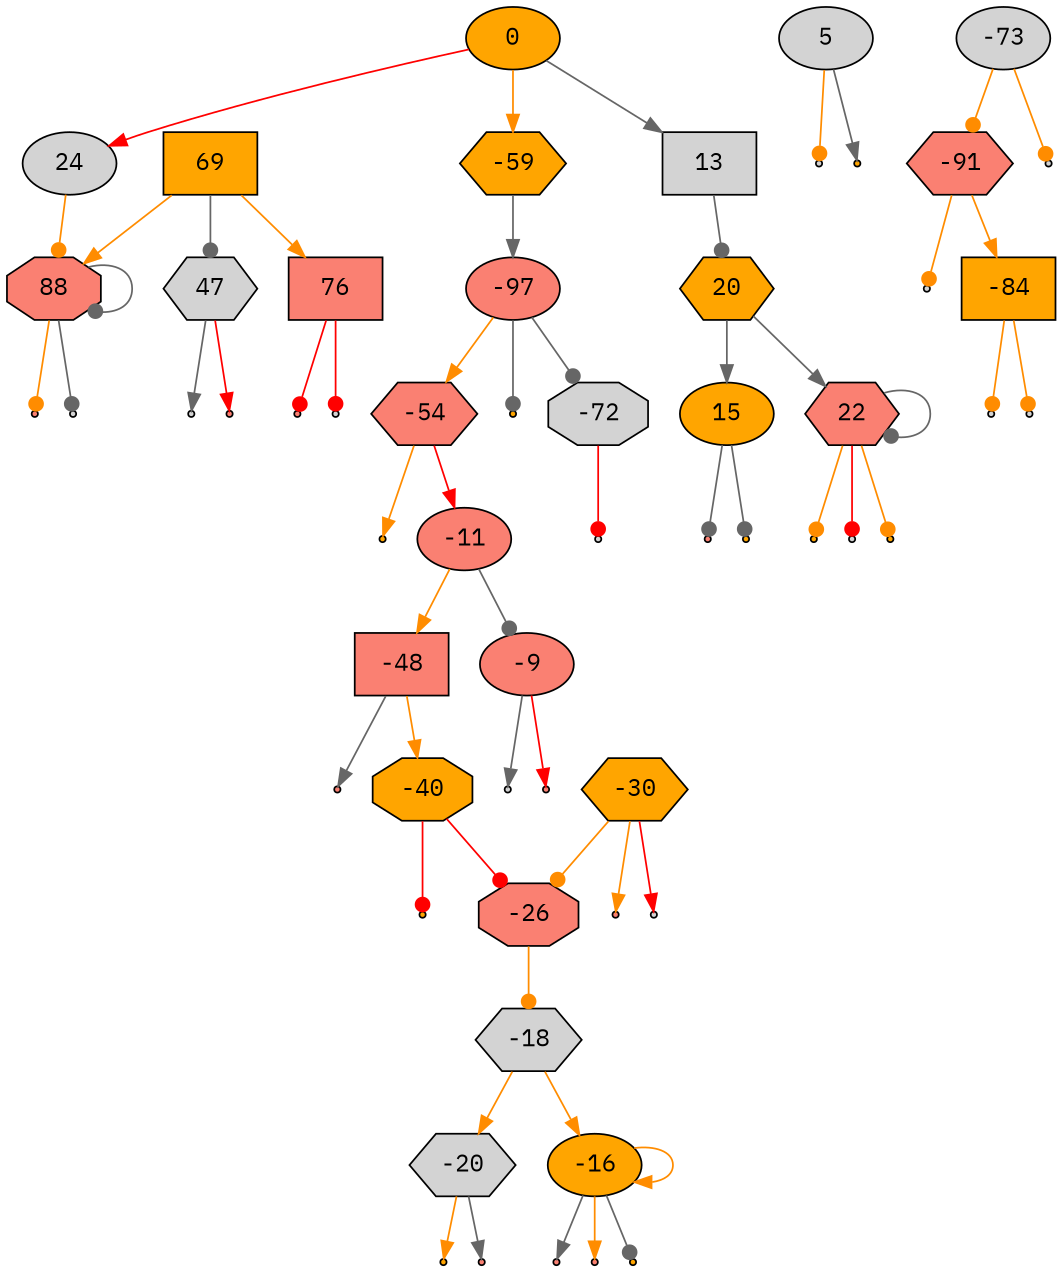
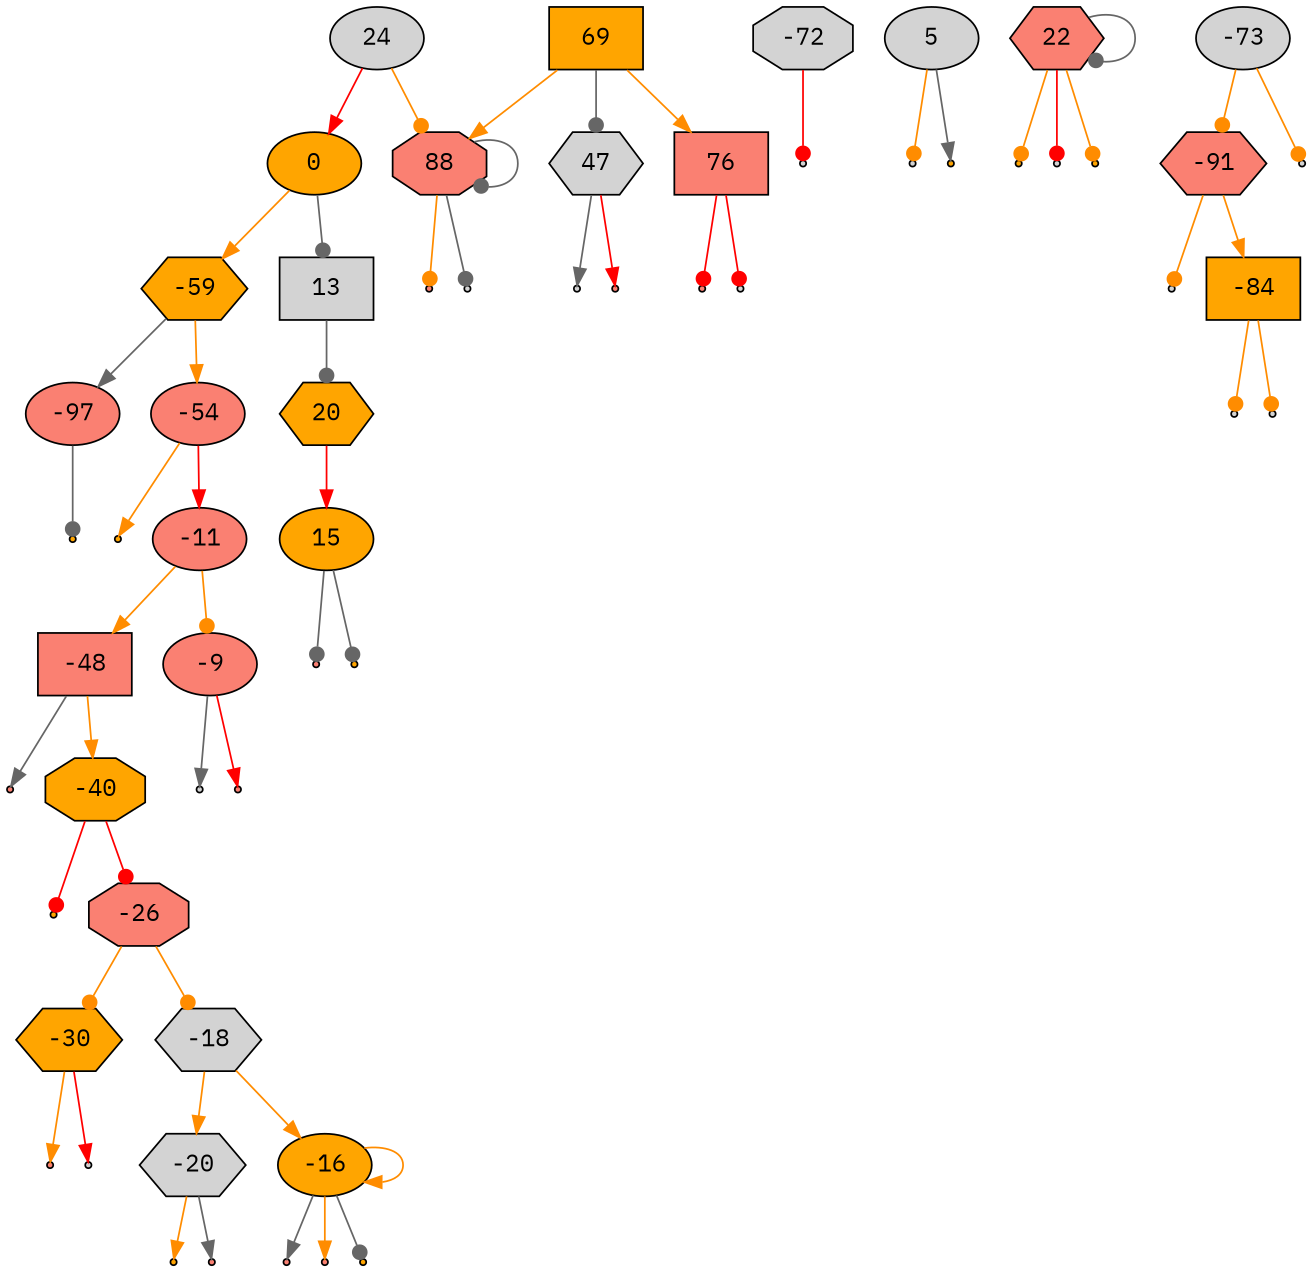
edge "0" -> "24": reversed
edge "0" -> "13": arrowhead normal -> dot
edge "-97" -> "-54": now "-59" -> "-54"
edge "20" -> "15": color gray40 -> red
edge "-97" -> "-72": removed
edge "20" -> "22": removed
node "-54": shape hexagon -> ellipse
edge "-11" -> "-9": color gray40 -> darkorange
edge "-30" -> "-26": reversed
